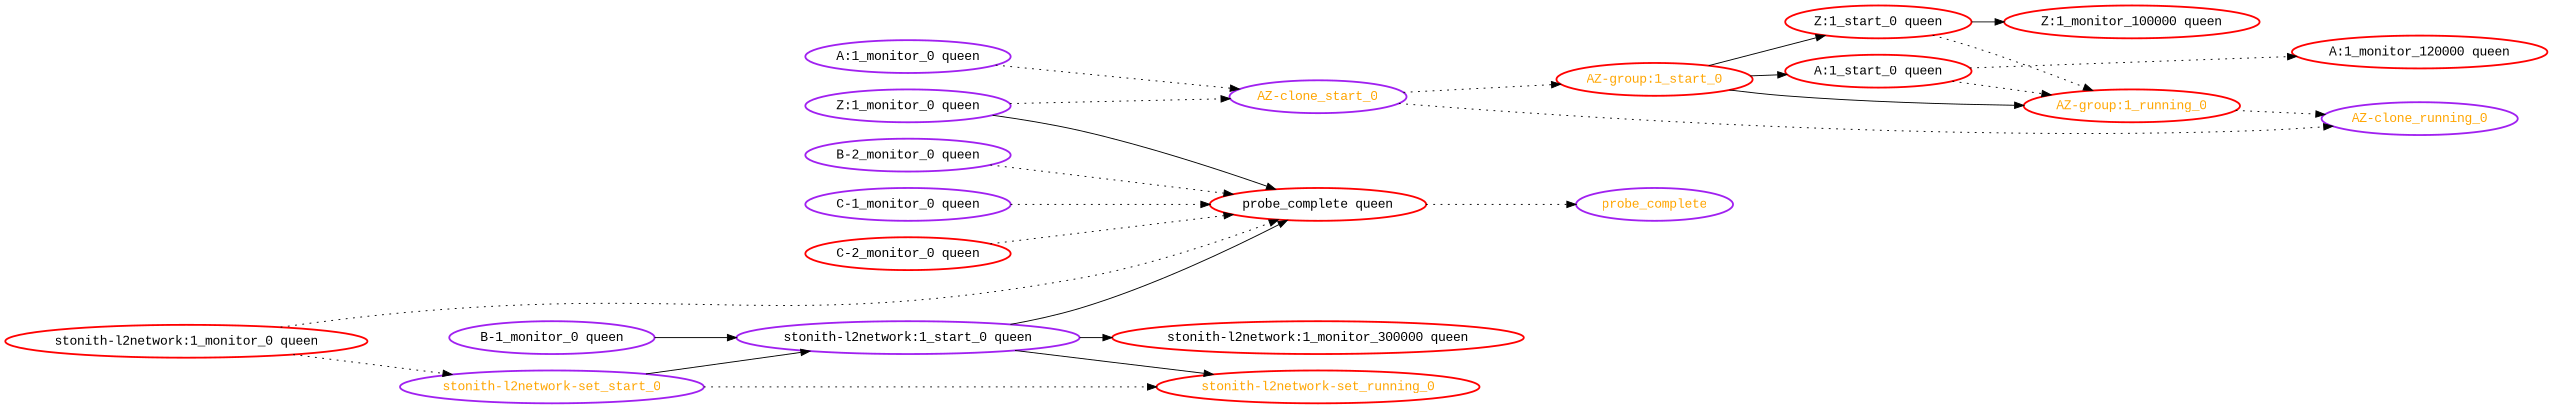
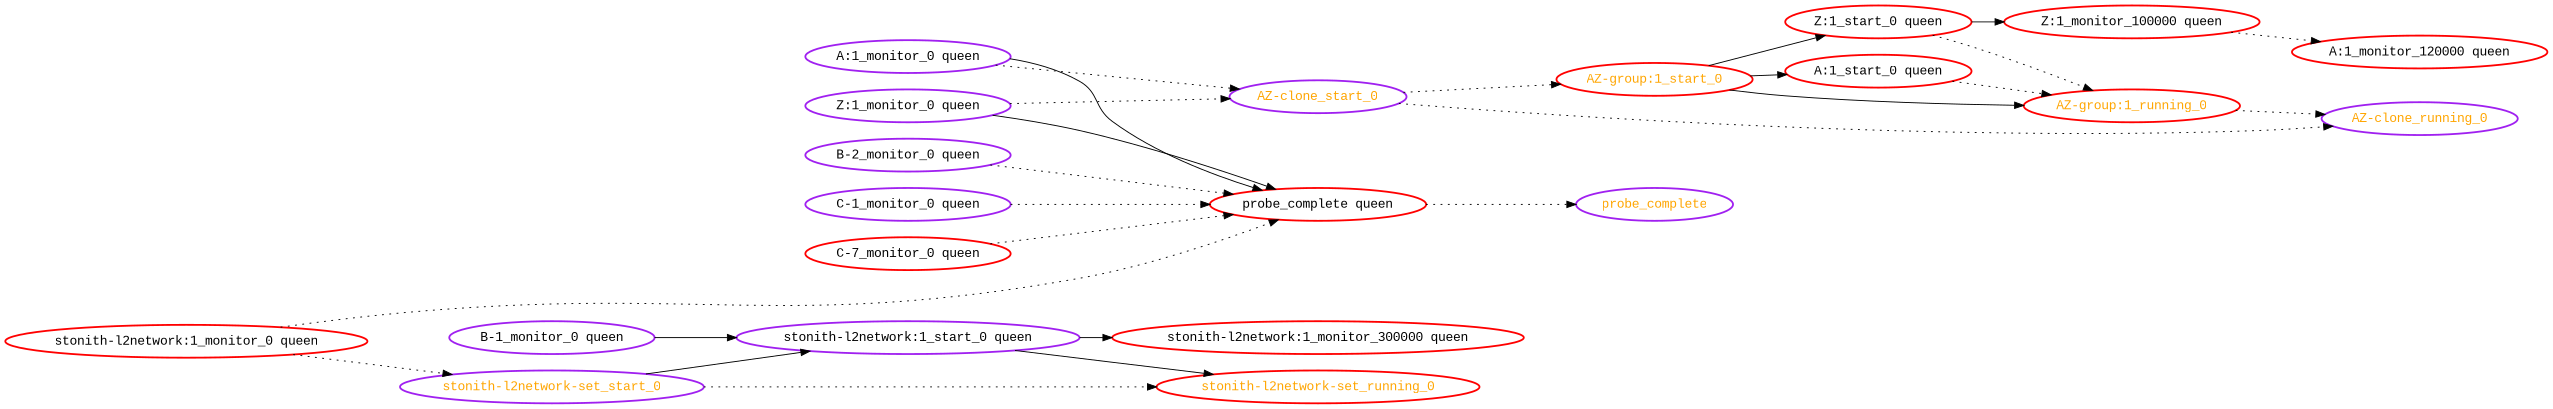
edge "A:1_start_0 queen" -> "A:1_monitor_120000 queen": now "Z:1_monitor_100000 queen" -> "A:1_monitor_120000 queen"
node "C-2_monitor_0 queen": label "C-2_monitor_0 queen" -> "C-7_monitor_0 queen"
edge "stonith-l2network:1_start_0 queen" -> "probe_complete queen": now "A:1_monitor_0 queen" -> "probe_complete queen"
